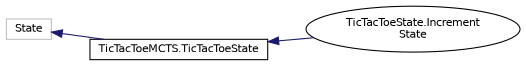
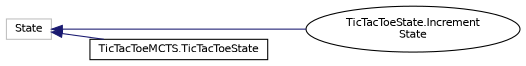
edge "TicTacToeState.Increment State" -> "TicTacToeMCTS.TicTacToeState": now "TicTacToeState.Increment State" -> "State"
